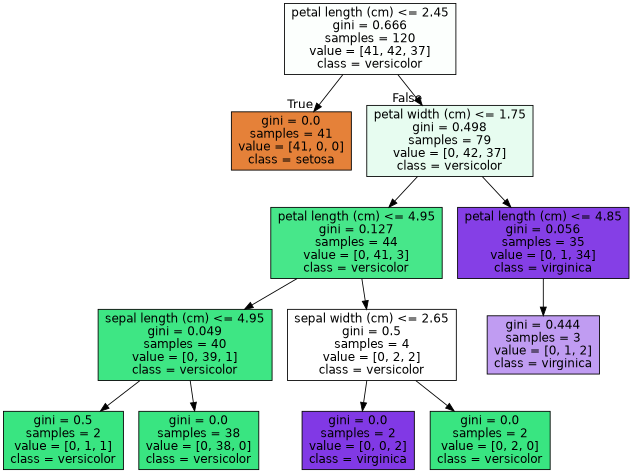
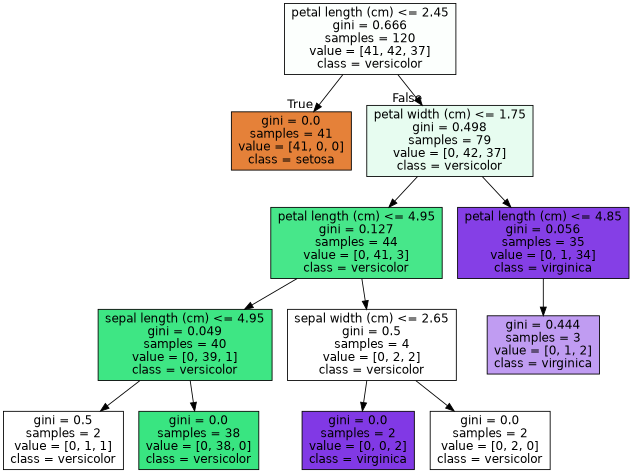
node "gini = 0.5 samples = 2 value = [0, 1, 1] class = versicolor": fillcolor #39e581 -> #ffffff
node "gini = 0.0 samples = 2 value = [0, 2, 0] class = versicolor": fillcolor #39e581 -> #ffffff
